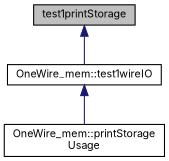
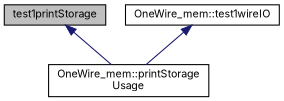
edge "OneWire_mem::test1wireIO" -> "test1printStorage": now "OneWire_mem::printStorage Usage" -> "test1printStorage"
